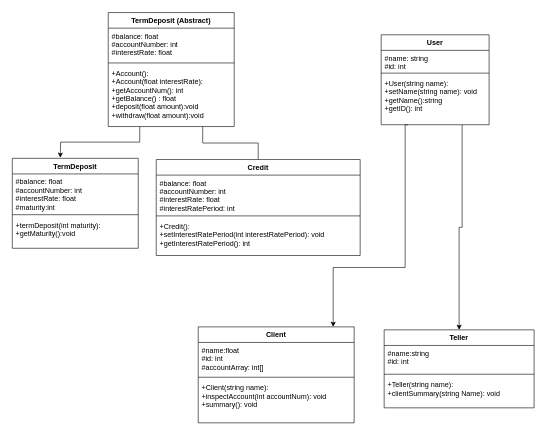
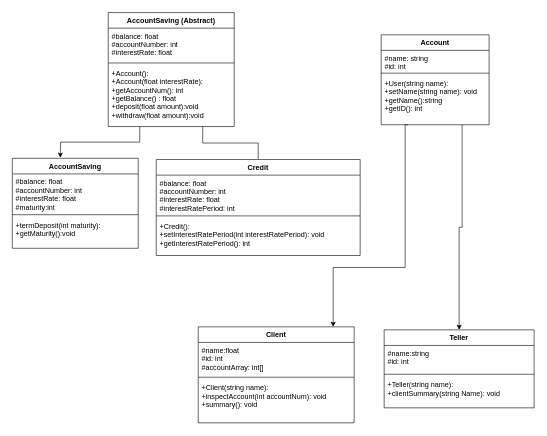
node "TermDeposit (Abstract)": label "TermDeposit (Abstract)" -> "AccountSaving (Abstract)"
node "User": label "User" -> "Account"
node "TermDeposit": label "TermDeposit" -> "AccountSaving"
